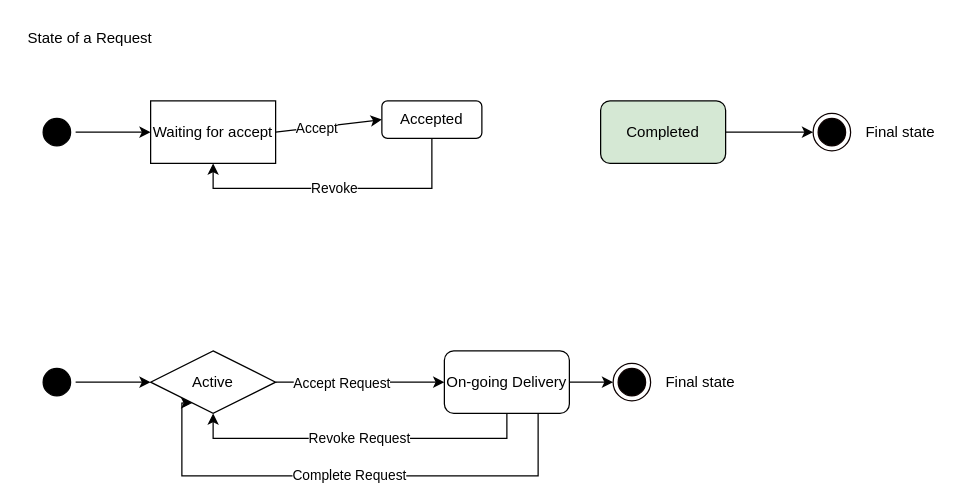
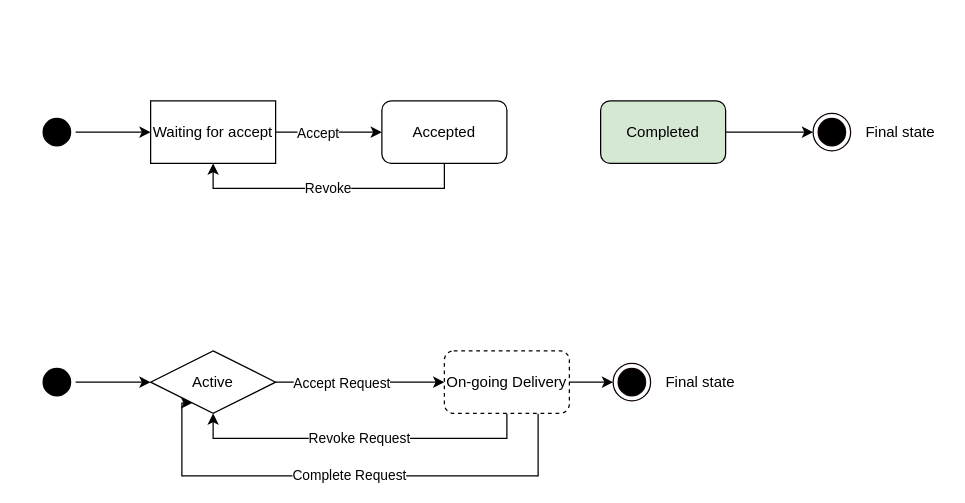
node "State of a Request": removed
node "Accepted": size 100x38 -> 125x63
node "On-going Delivery": style solid -> dashed
